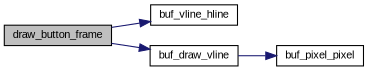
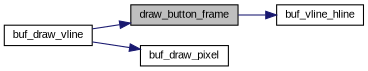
edge "draw_button_frame" -> "buf_draw_vline": reversed
node "buf_pixel_pixel": label "buf_pixel_pixel" -> "buf_draw_pixel"
